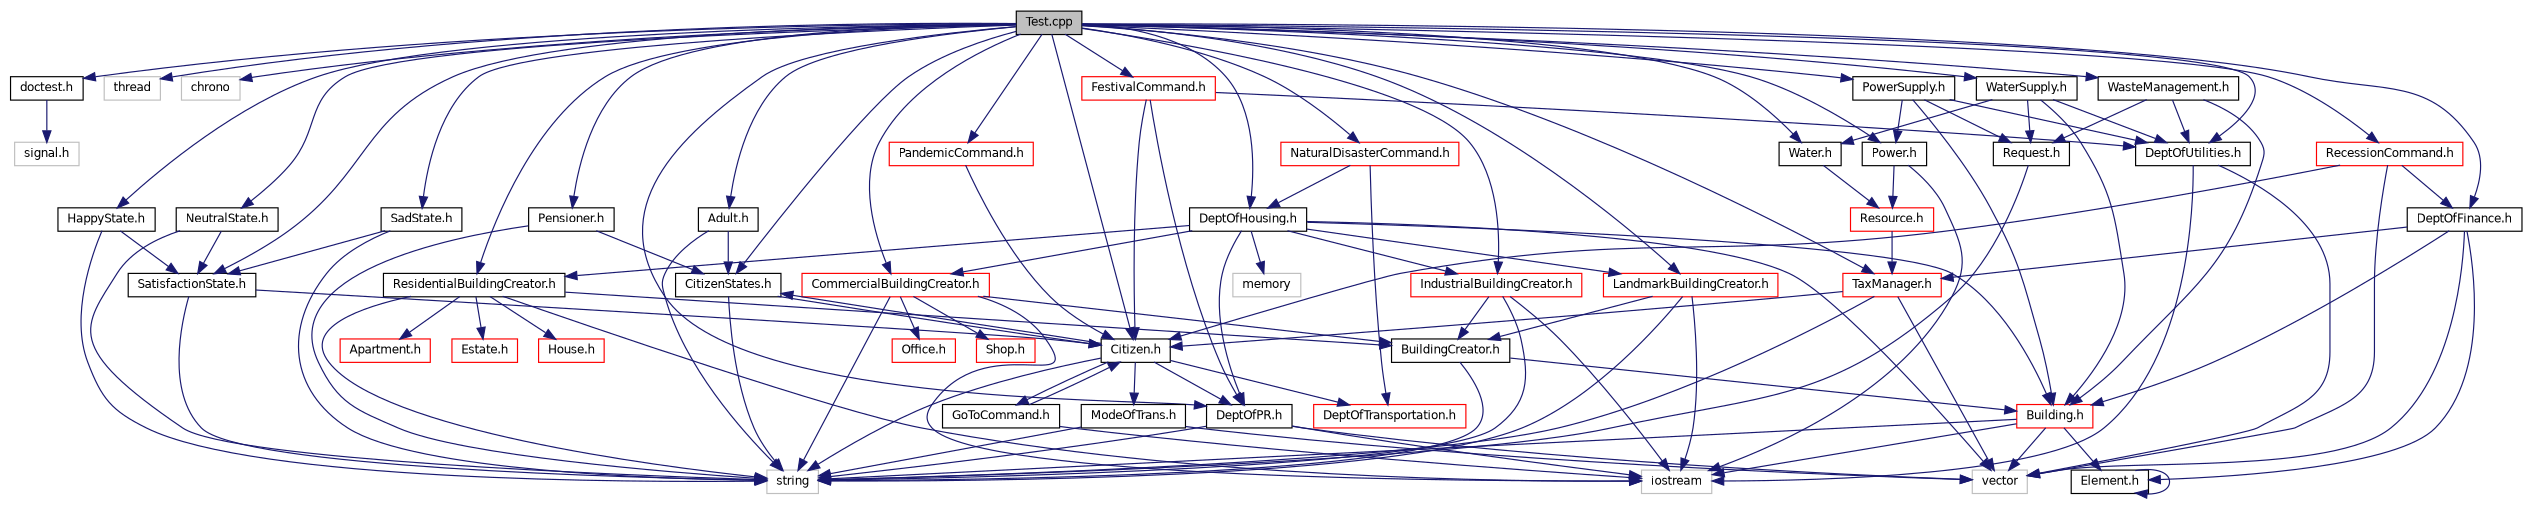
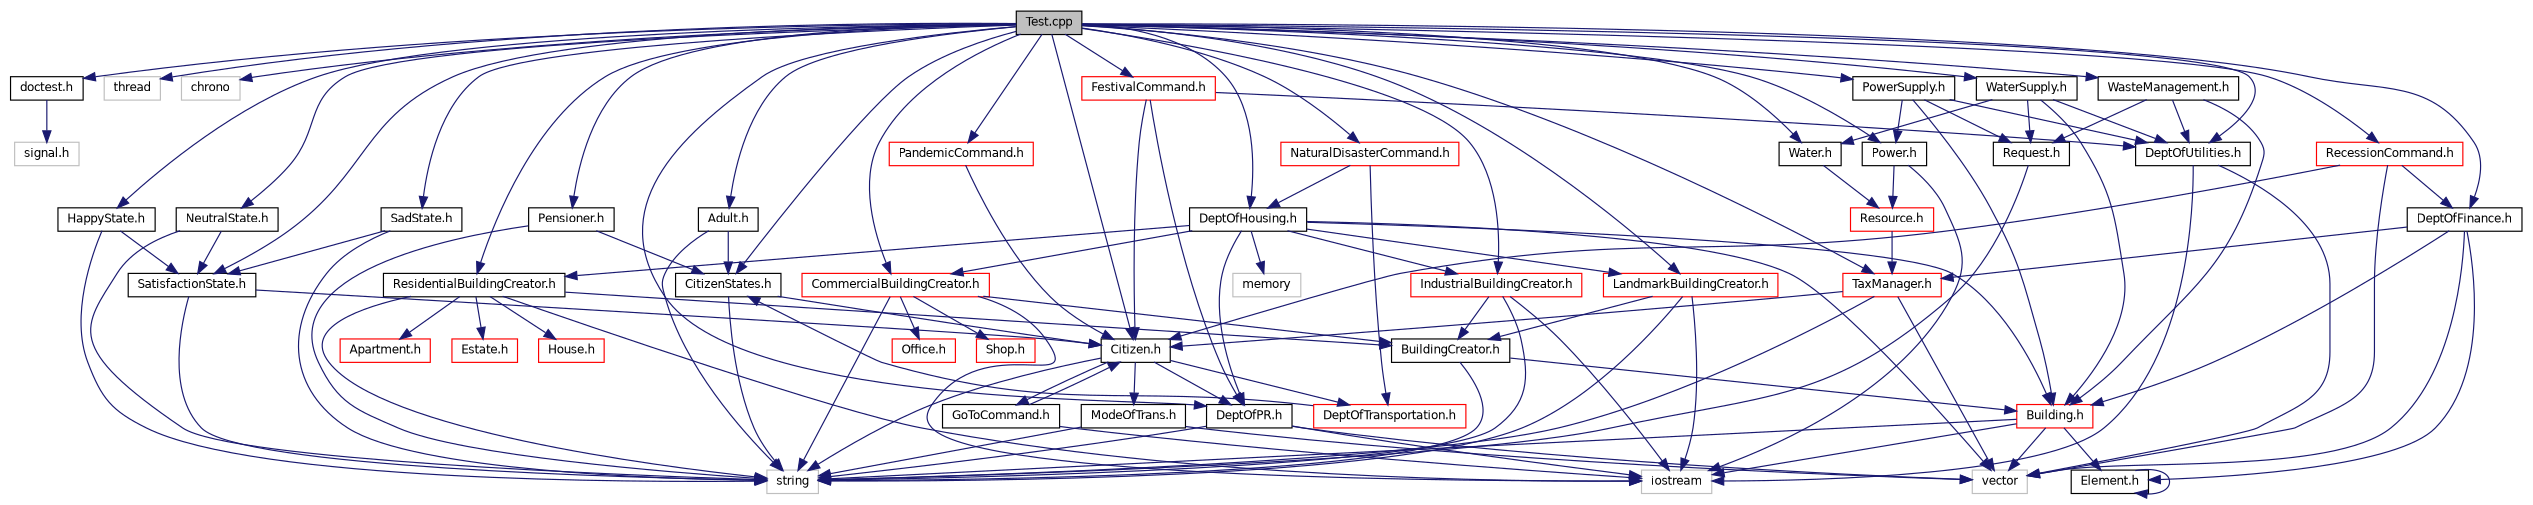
edge "Citizen.h" -> "CitizenStates.h": now "DeptOfTransportation.h" -> "CitizenStates.h"
